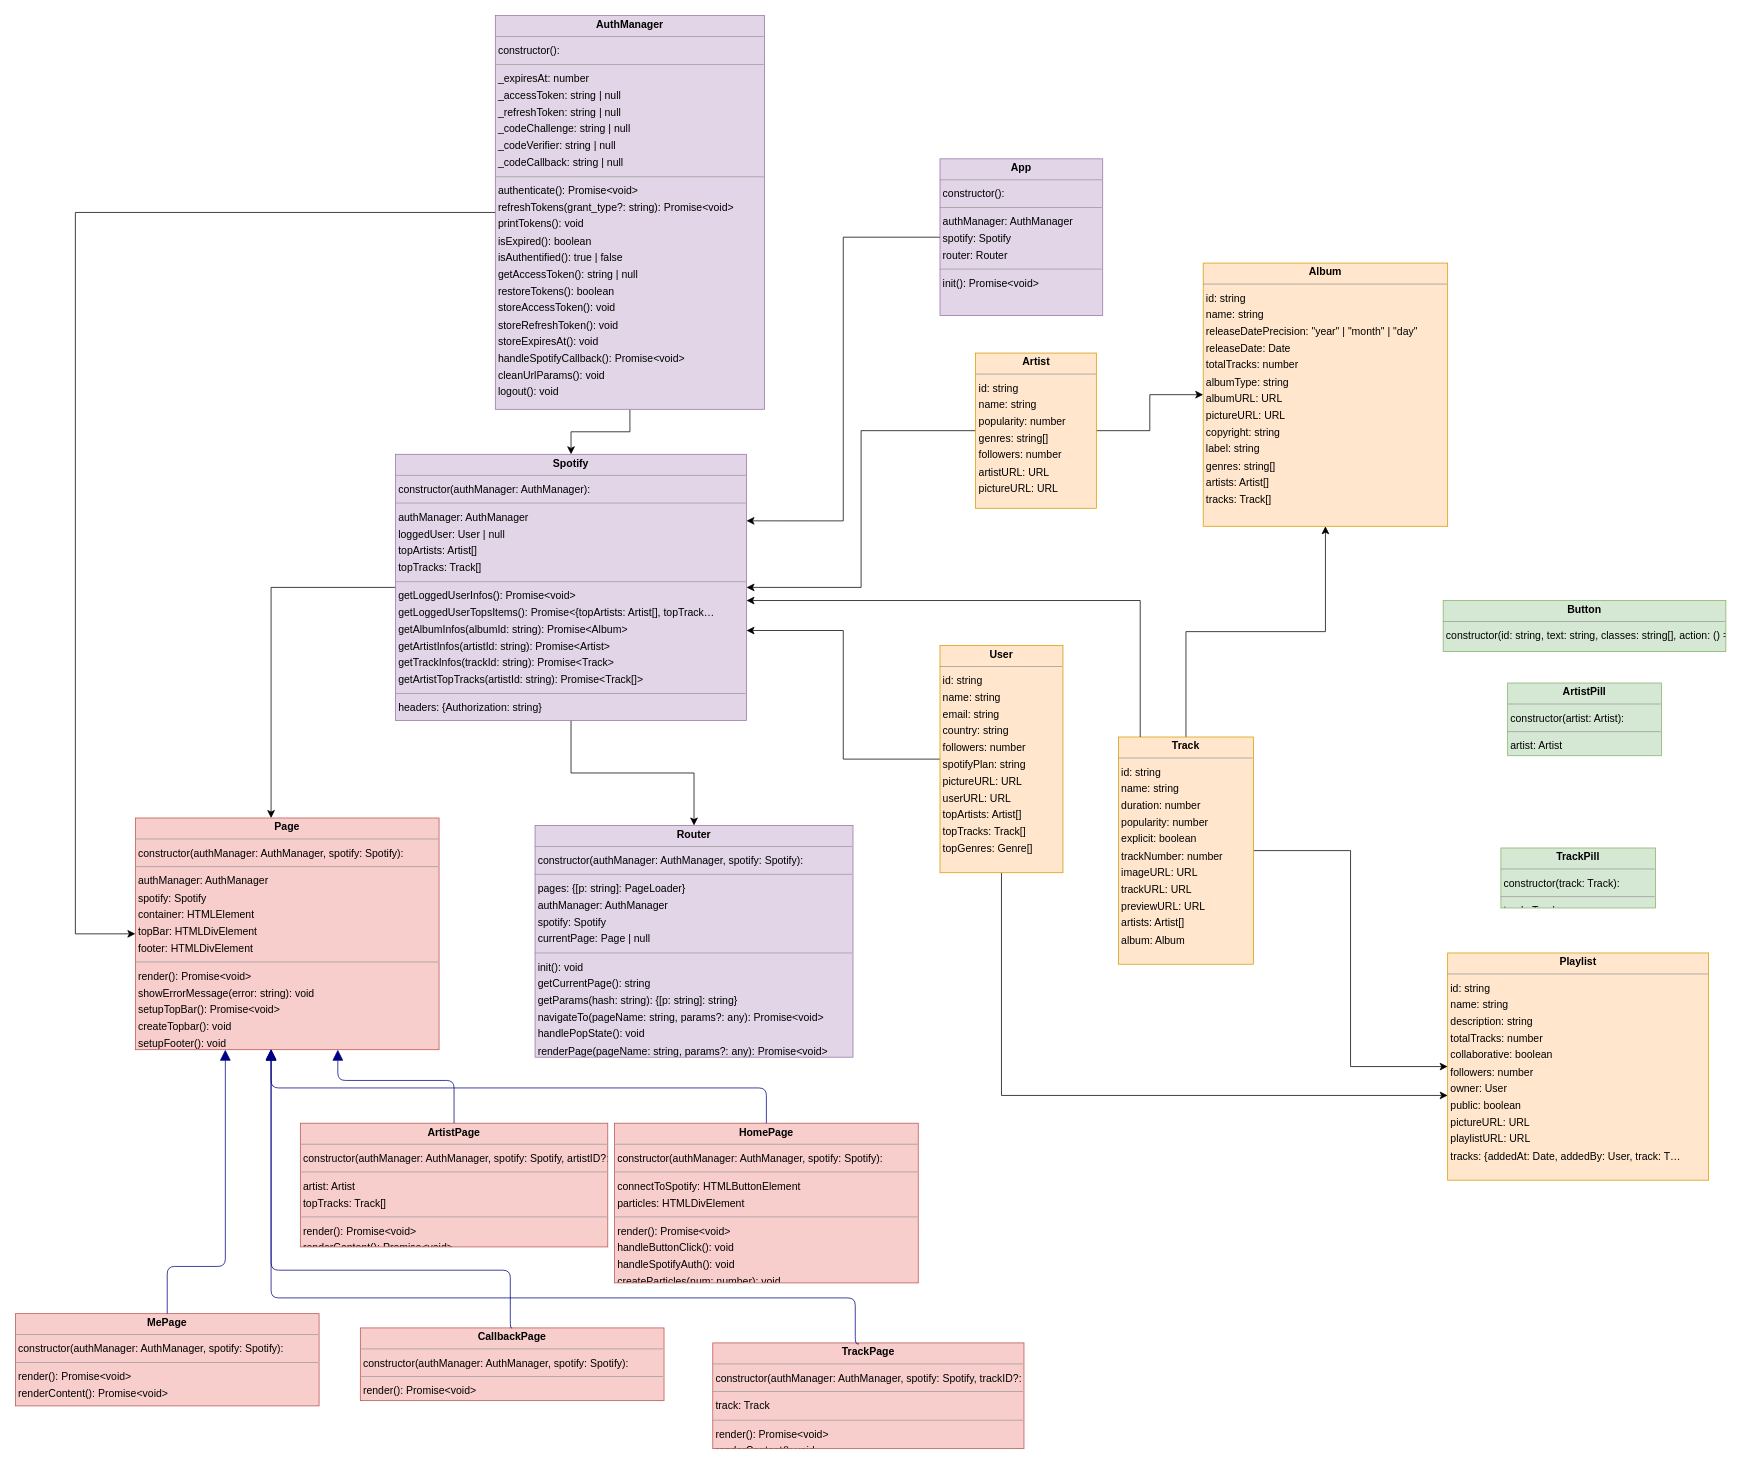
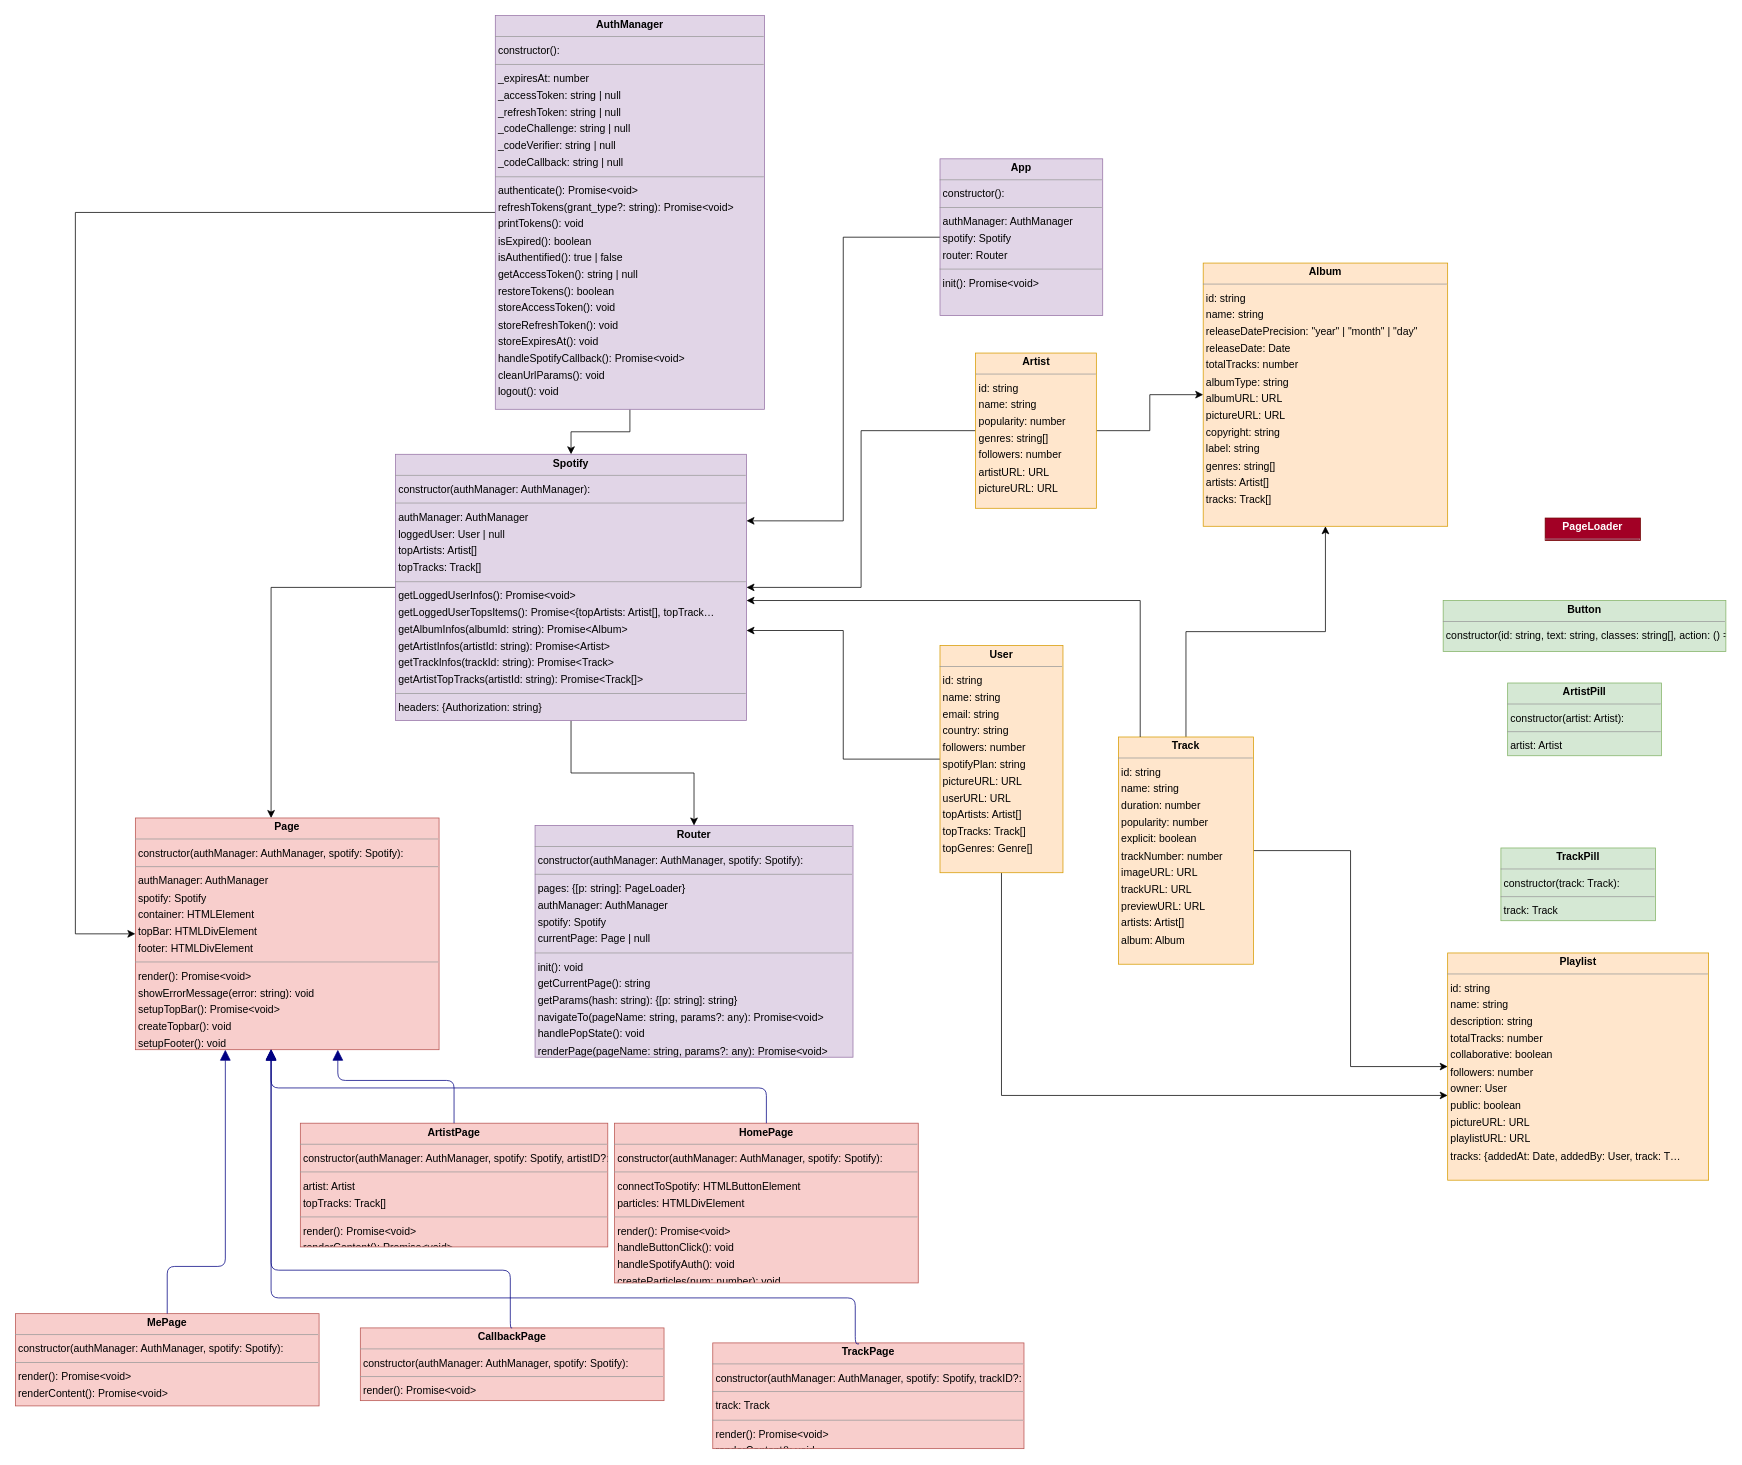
node "PageLoader": added
node "TrackPill constructor(track: Track): track: Track": size 155x60 -> 155x73
